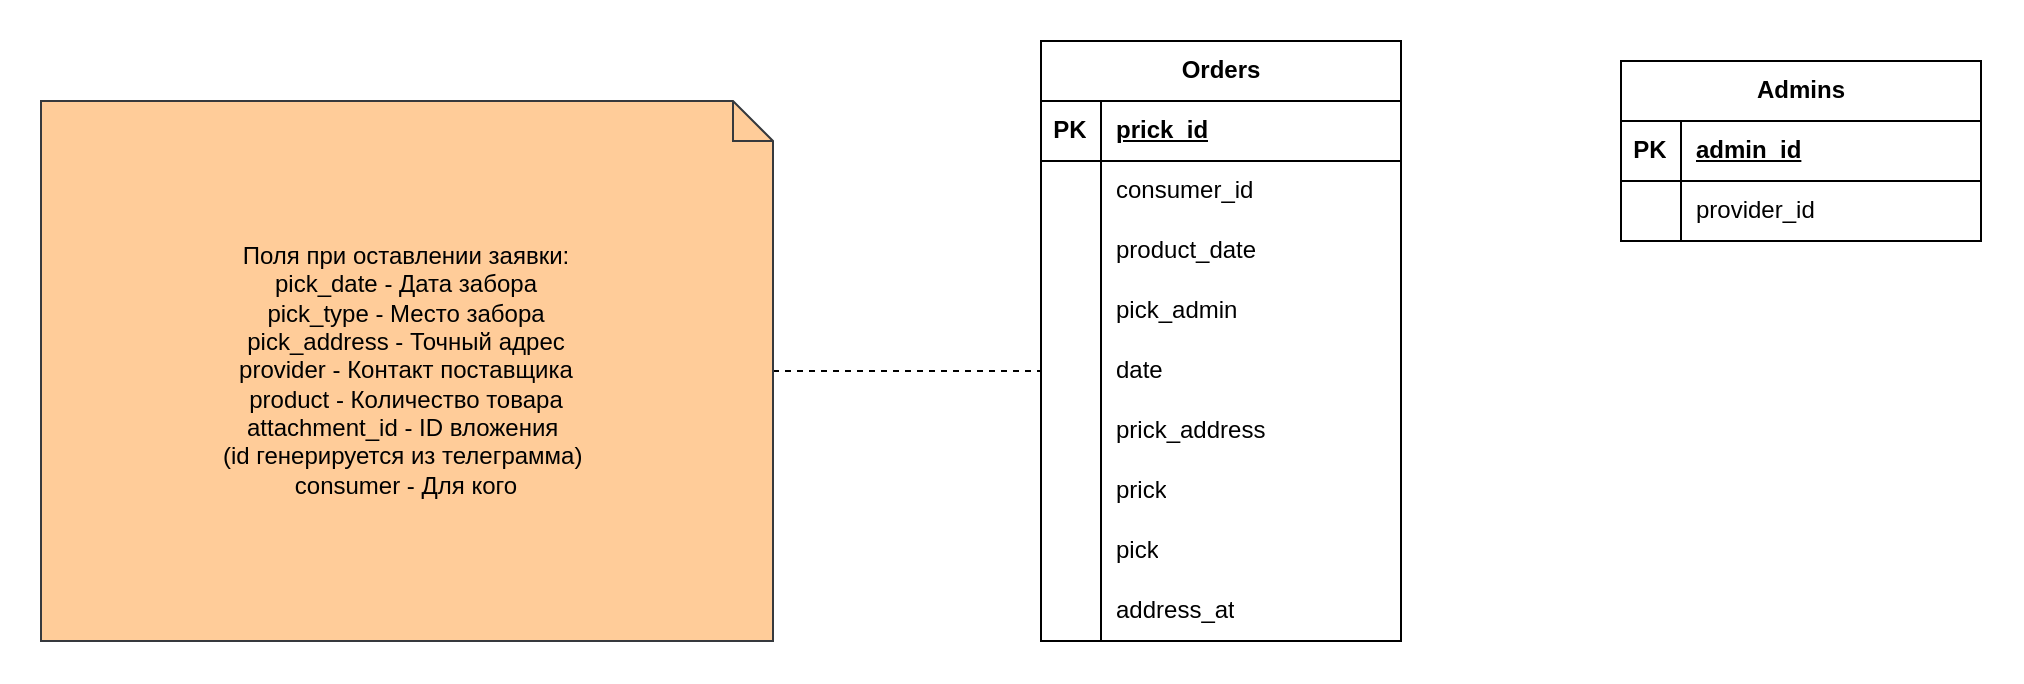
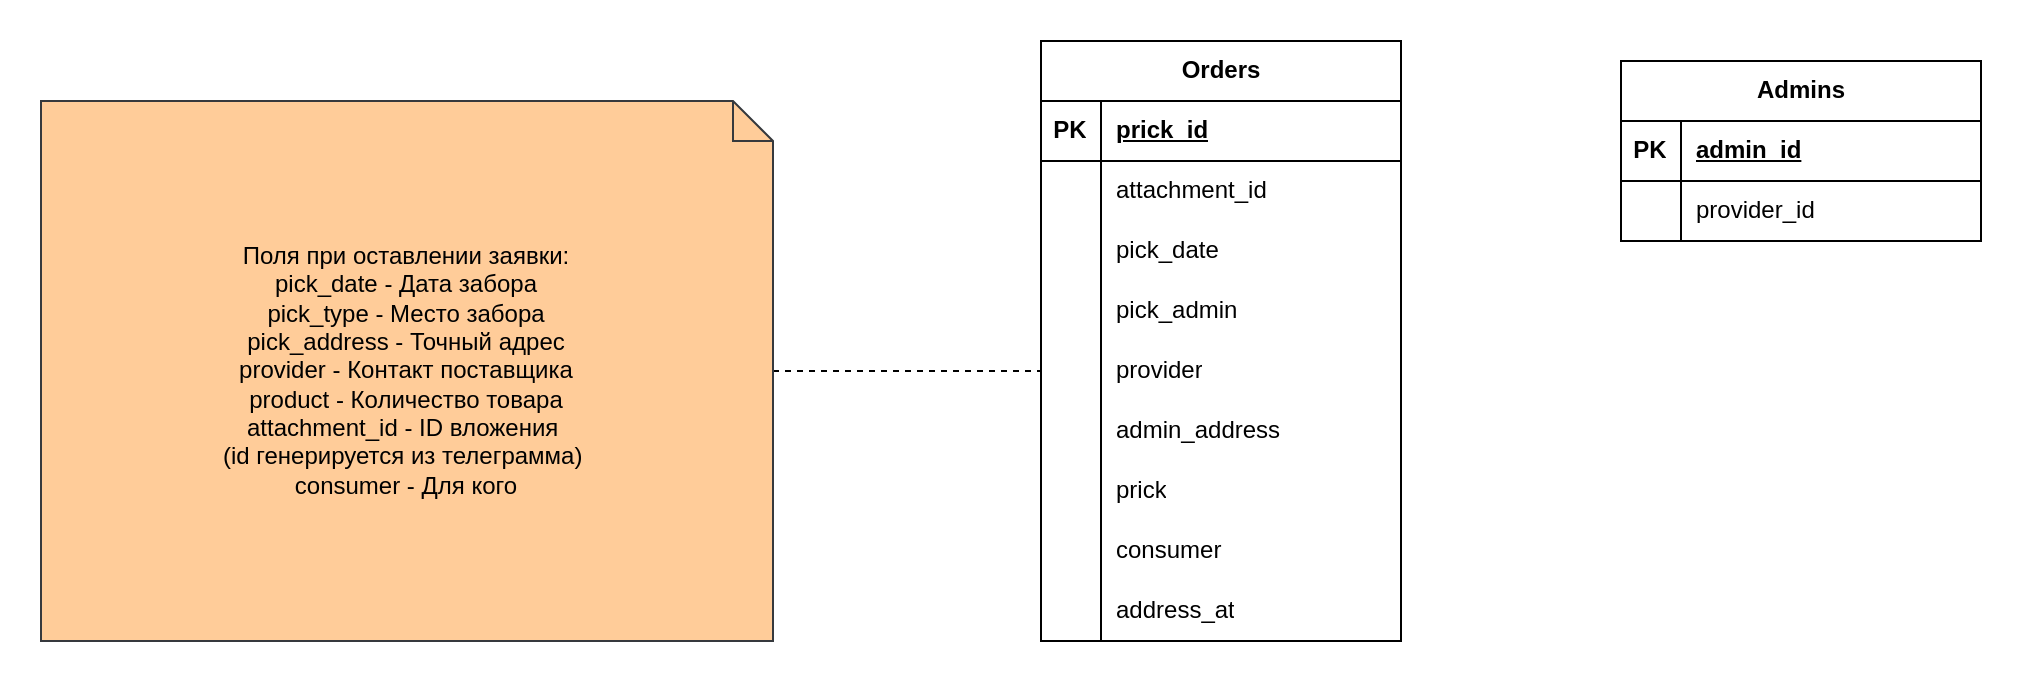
node "consumer_id": label "consumer_id" -> "attachment_id"
node "product_date": label "product_date" -> "pick_date"
node "date": label "date" -> "provider"
node "prick_address": label "prick_address" -> "admin_address"
node "pick": label "pick" -> "consumer"
